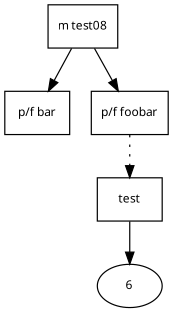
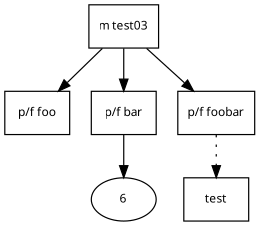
node "m test08": label "m test08" -> "m test03"
node "p/f foo": added
edge "test" -> "6": now "p/f bar" -> "6"
